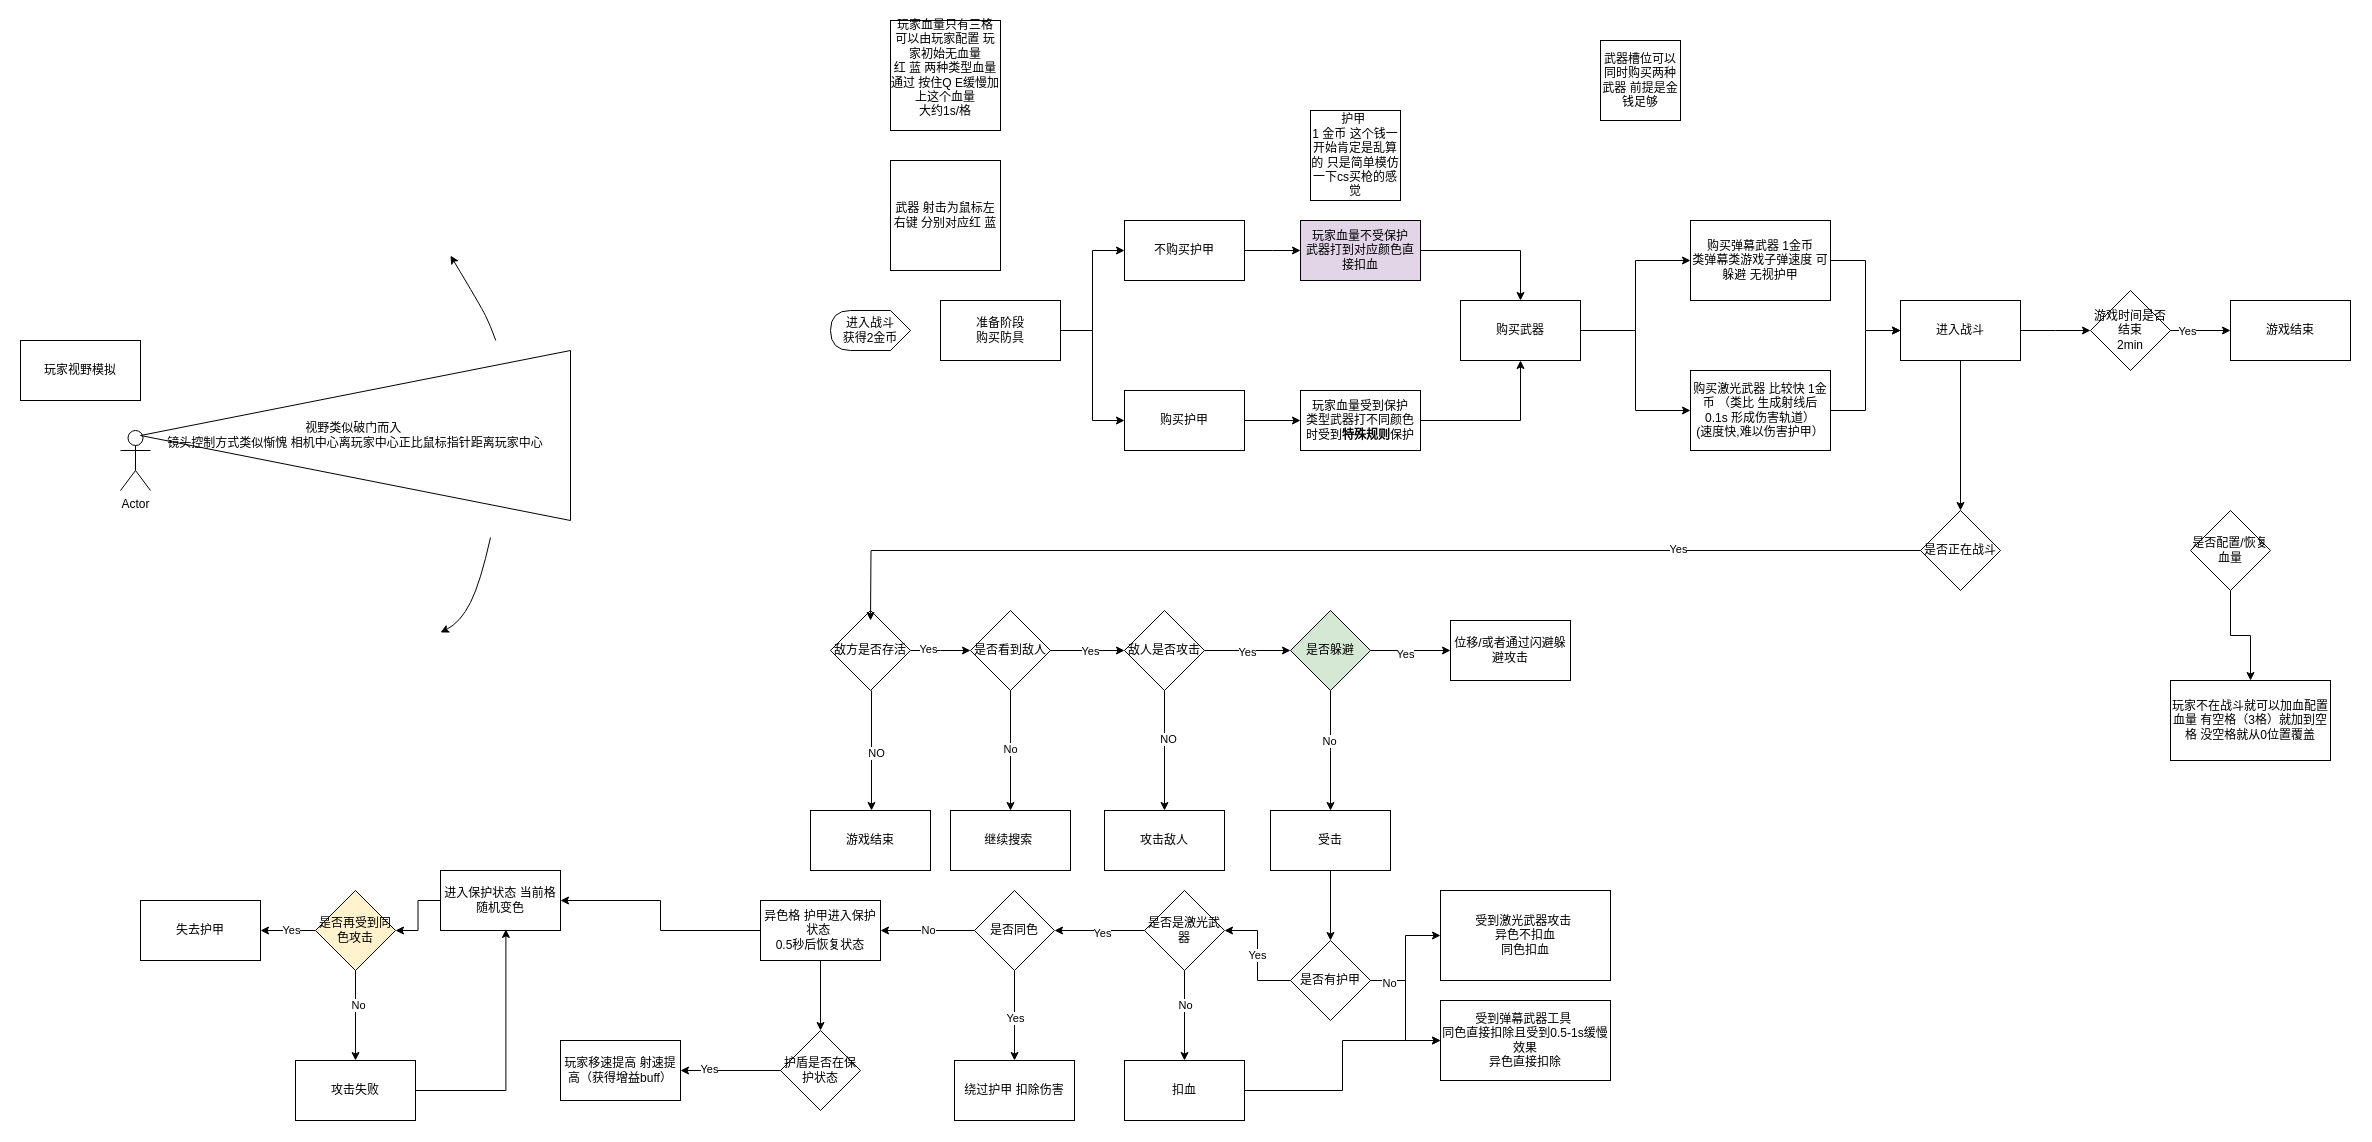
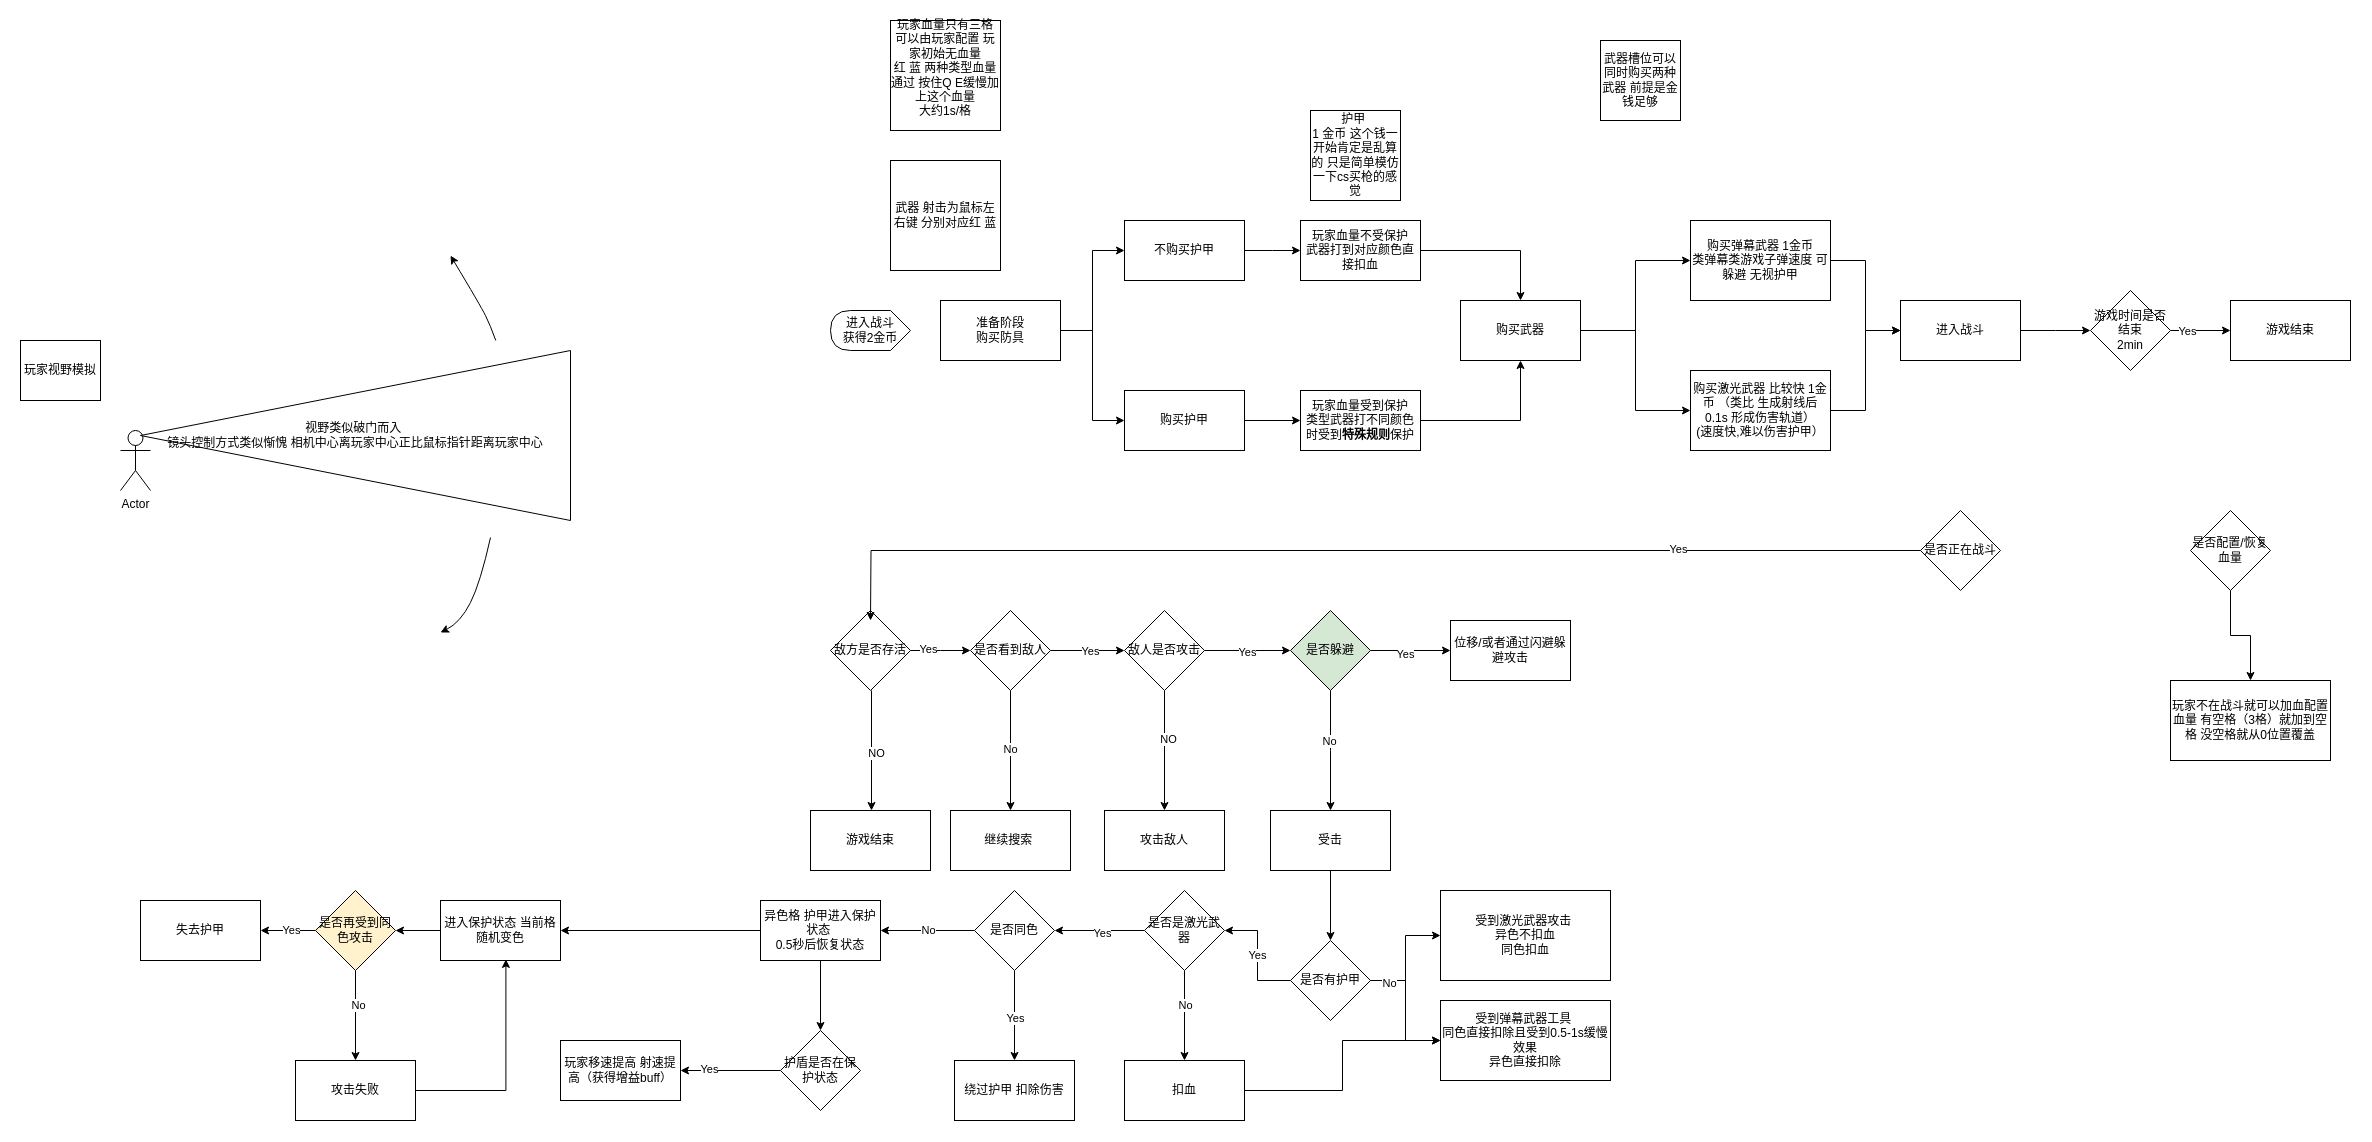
node "玩家血量不受保护 武器打到对应颜色直接扣血": fillcolor #e1d5e7 -> #ffffff
node "玩家视野模拟": size 120x60 -> 80x60
edge "进入战斗" -> "是否正在战斗": removed
node "进入保护状态 当前格随机变色": moved (501, 901) -> (501, 931)
